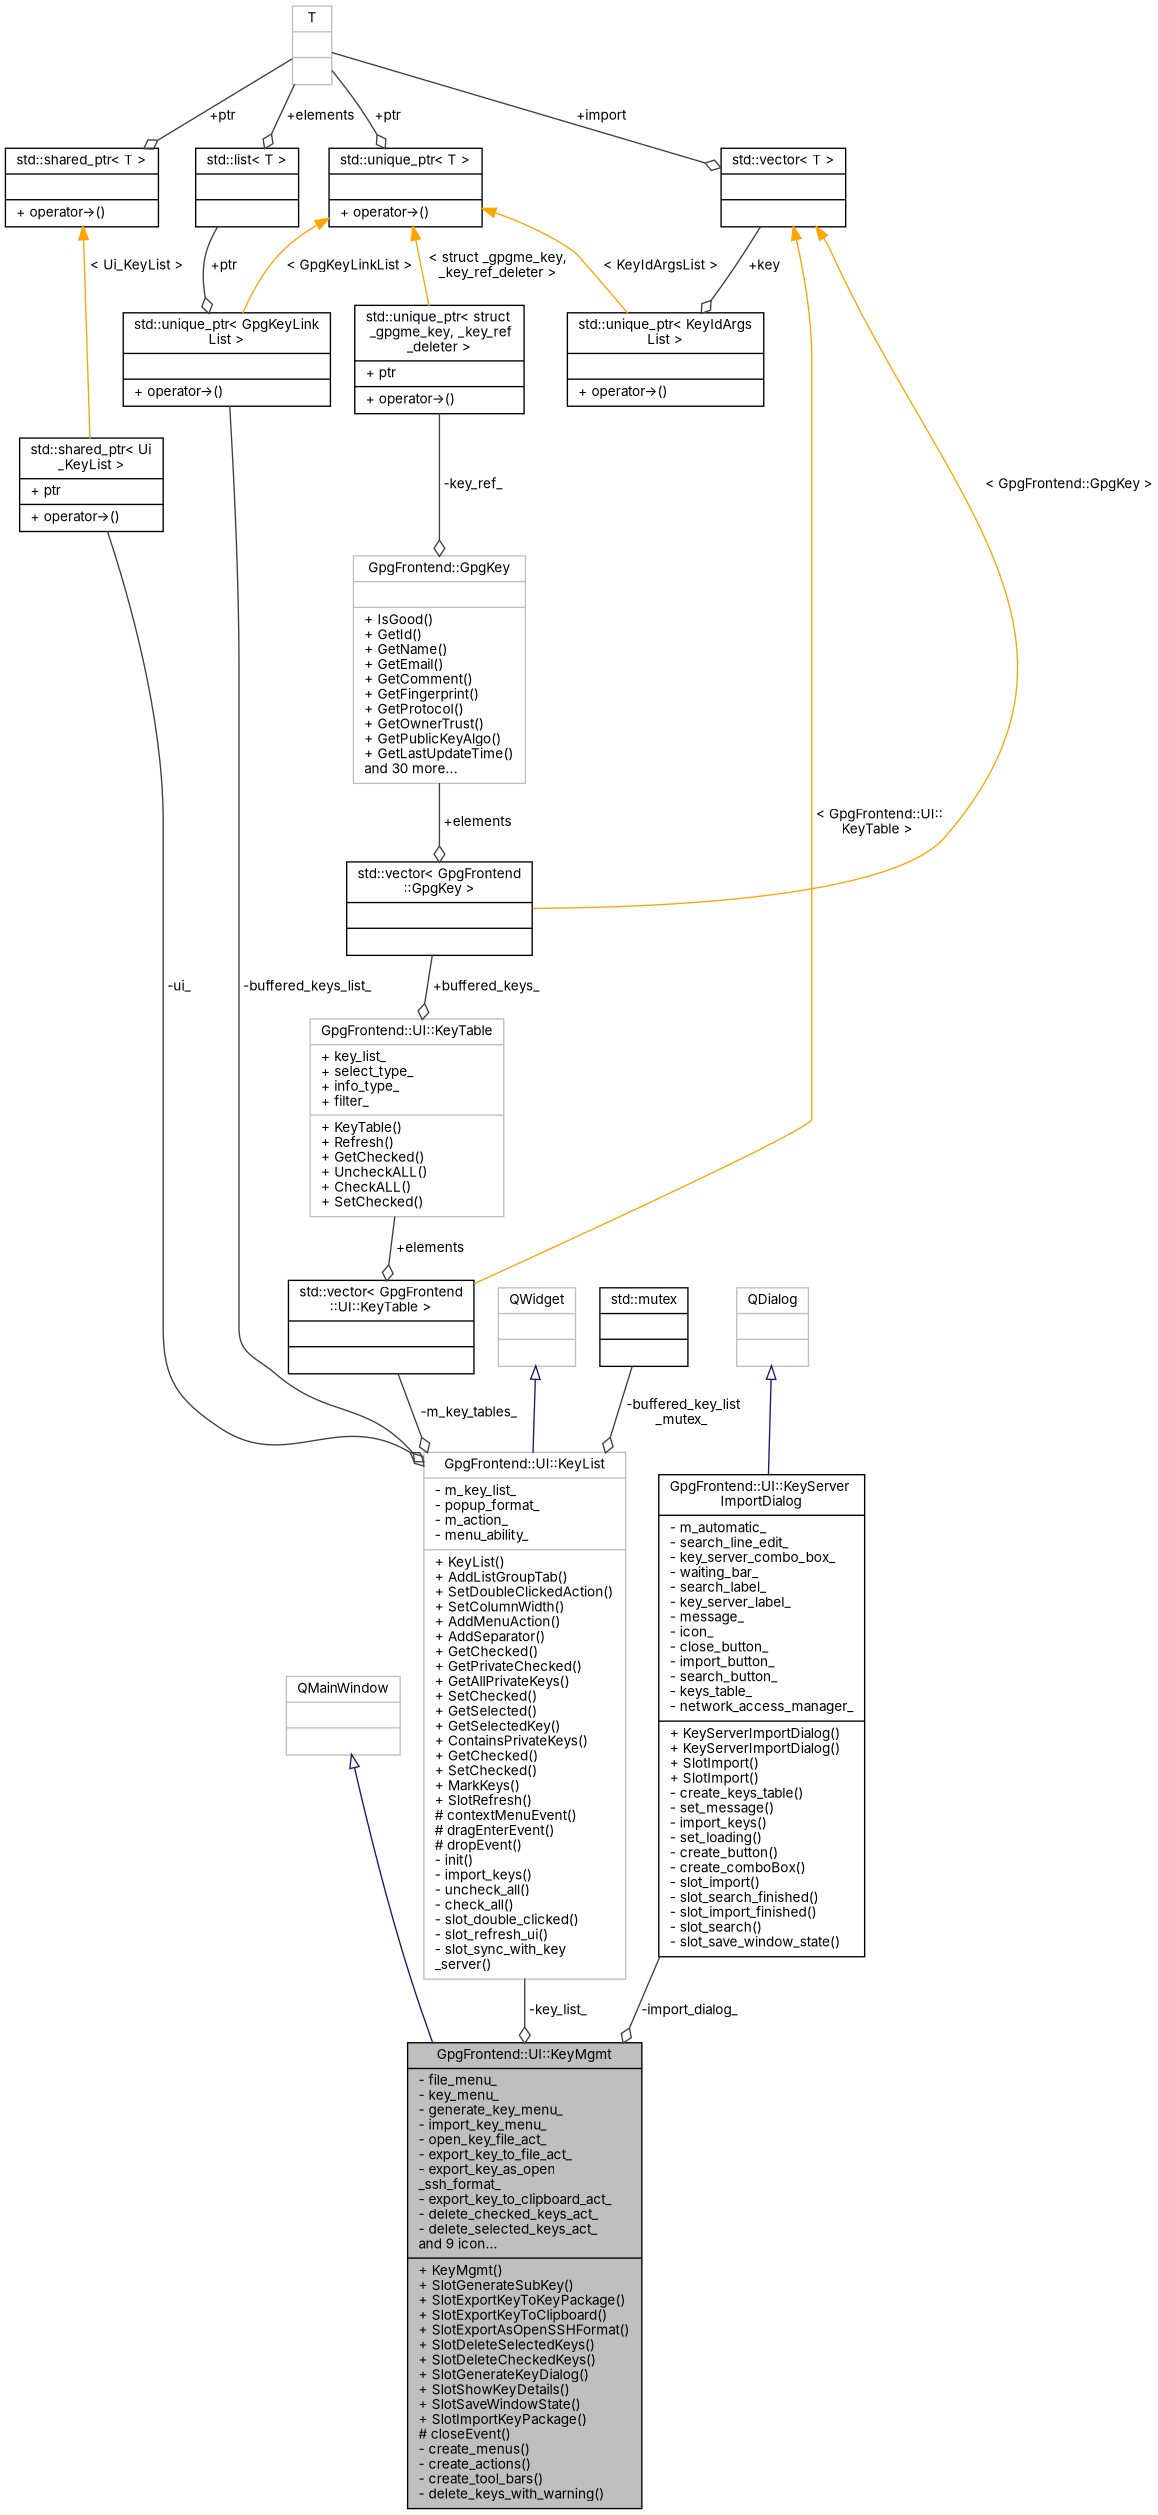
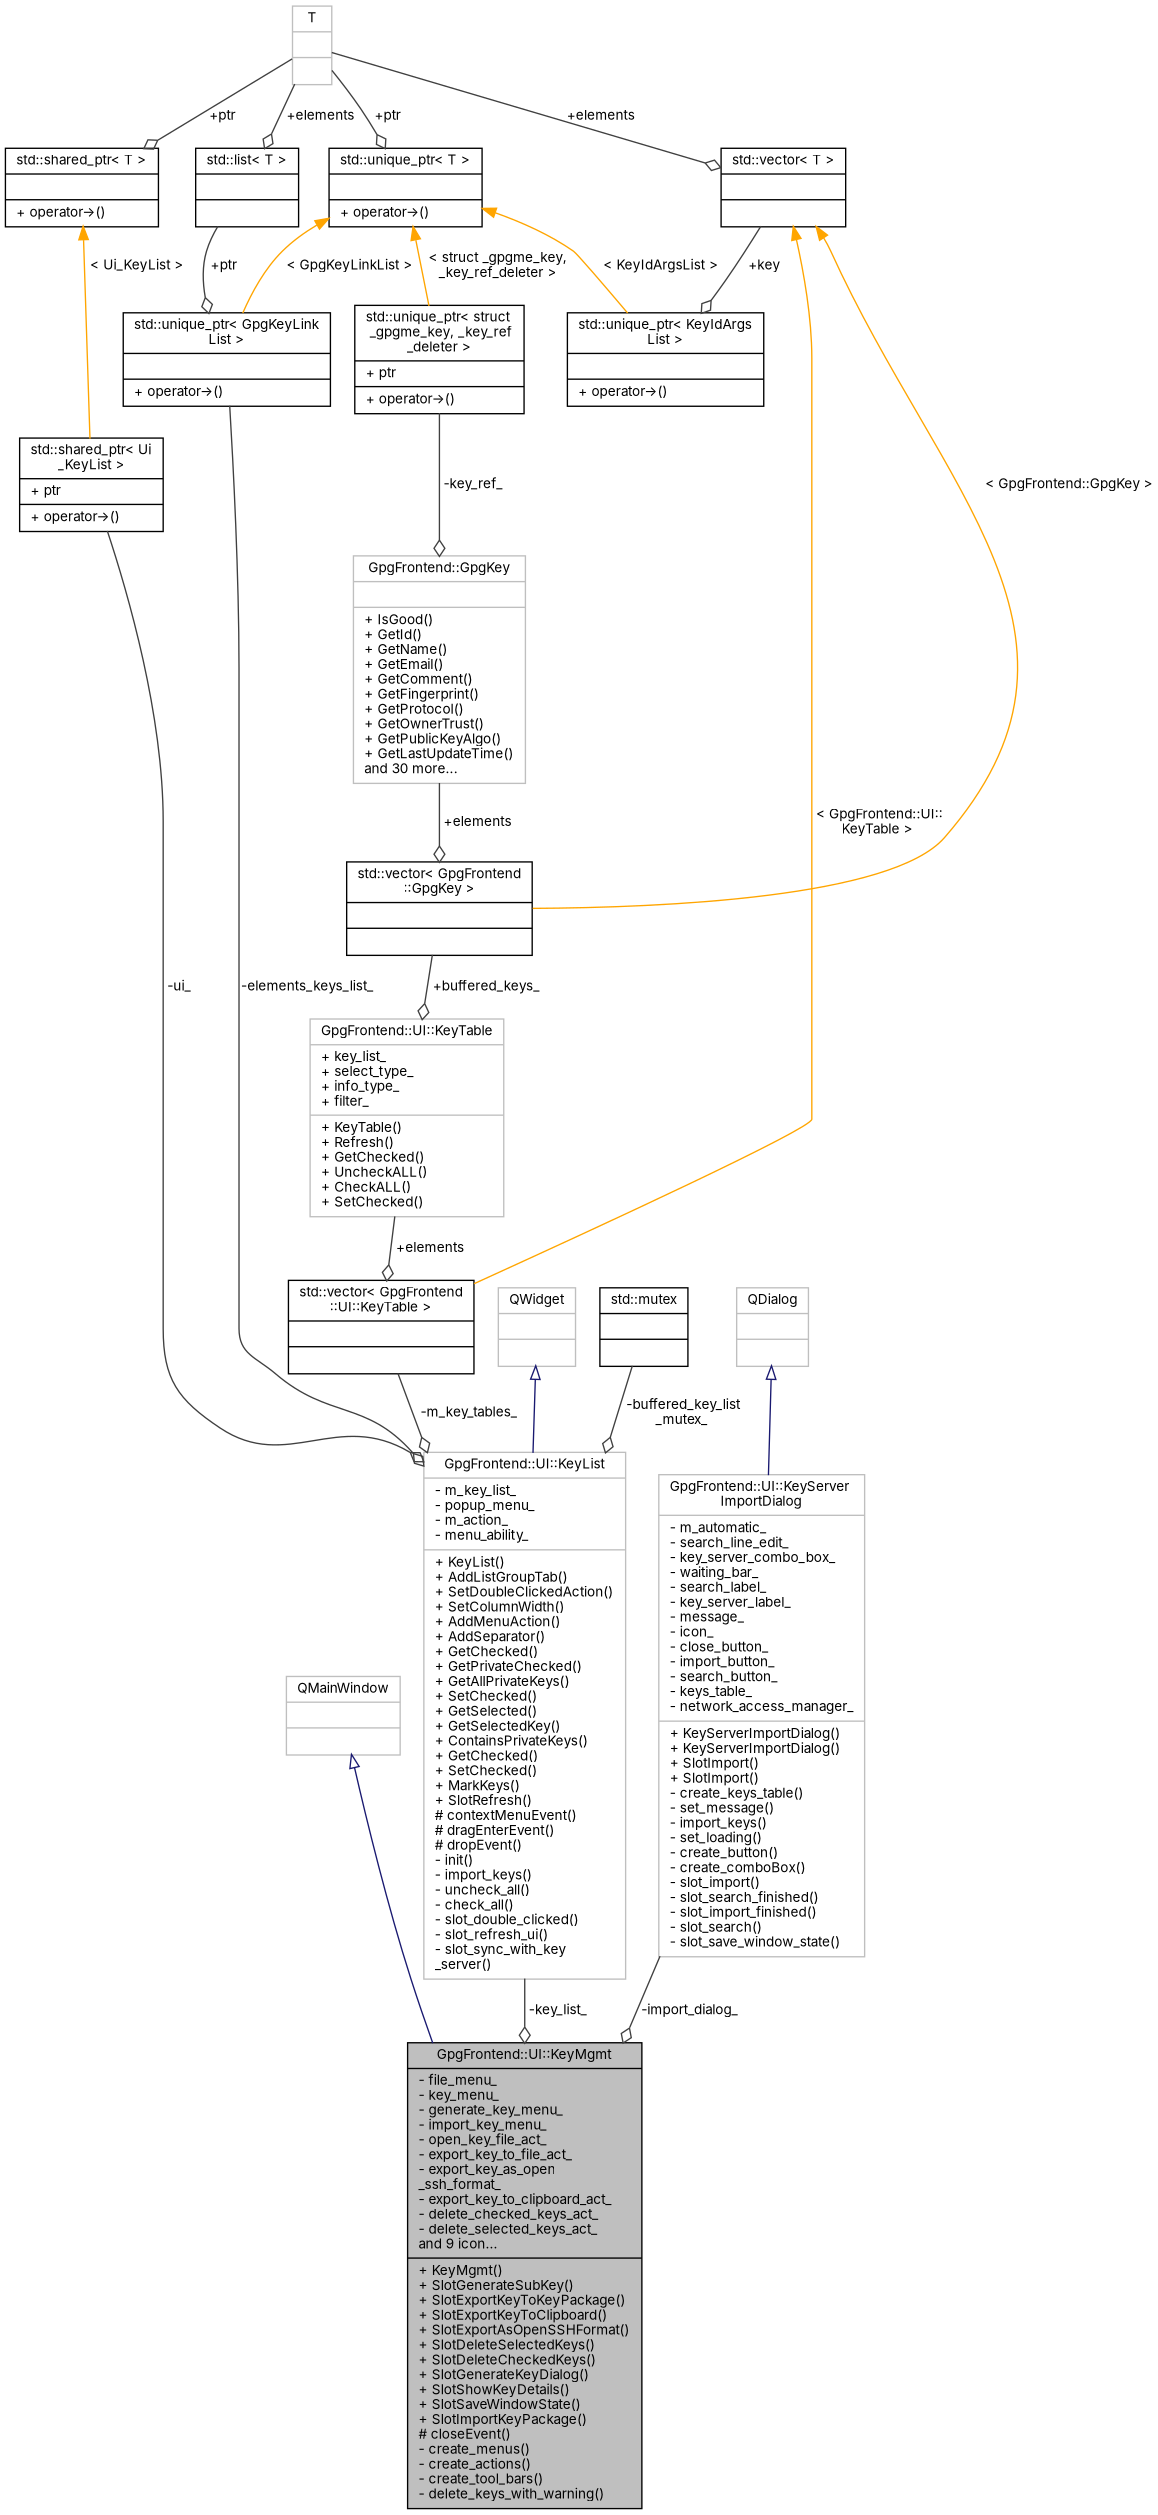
edge "T" -> "std::vector< T >": label " +import" -> " +elements"
edge "std::unique_ptr< GpgKeyLink" -> "GpgFrontend::UI::KeyList": label " -buffered_keys_list_" -> " -elements_keys_list_"
node "GpgFrontend::UI::KeyList": text "- popup_format_" -> "- popup_menu_"
node "GpgFrontend::UI::KeyServer": color black -> grey75
